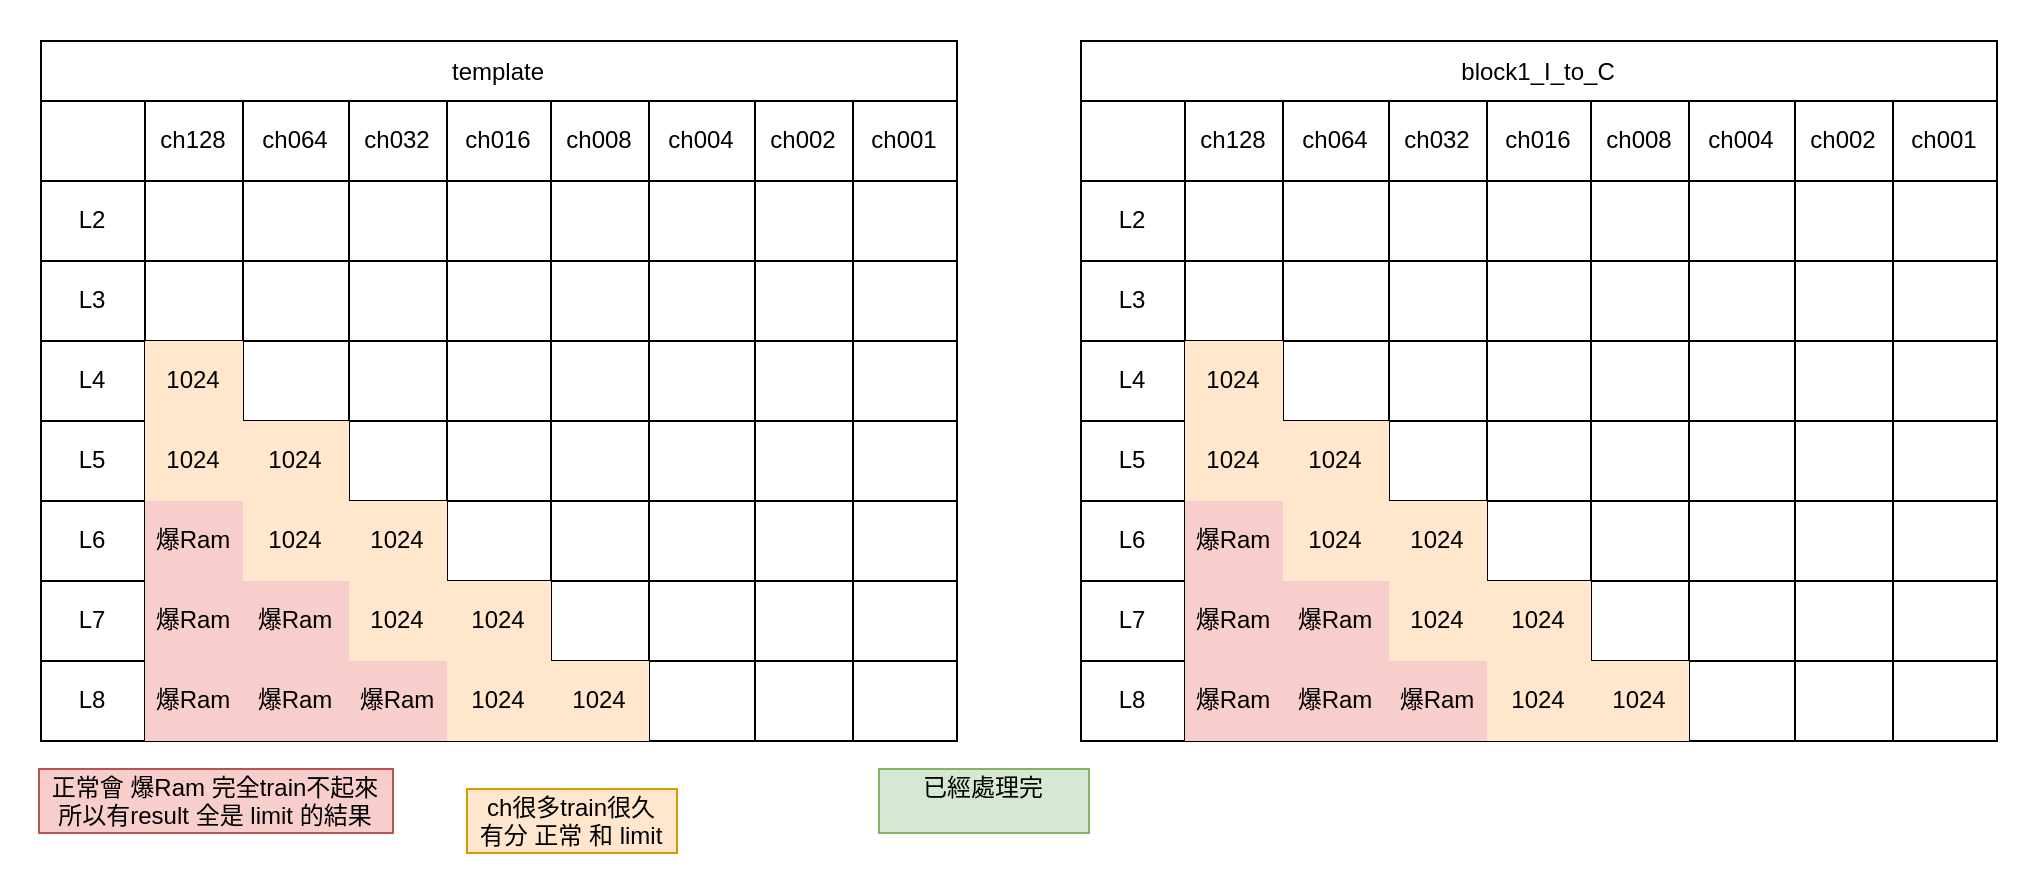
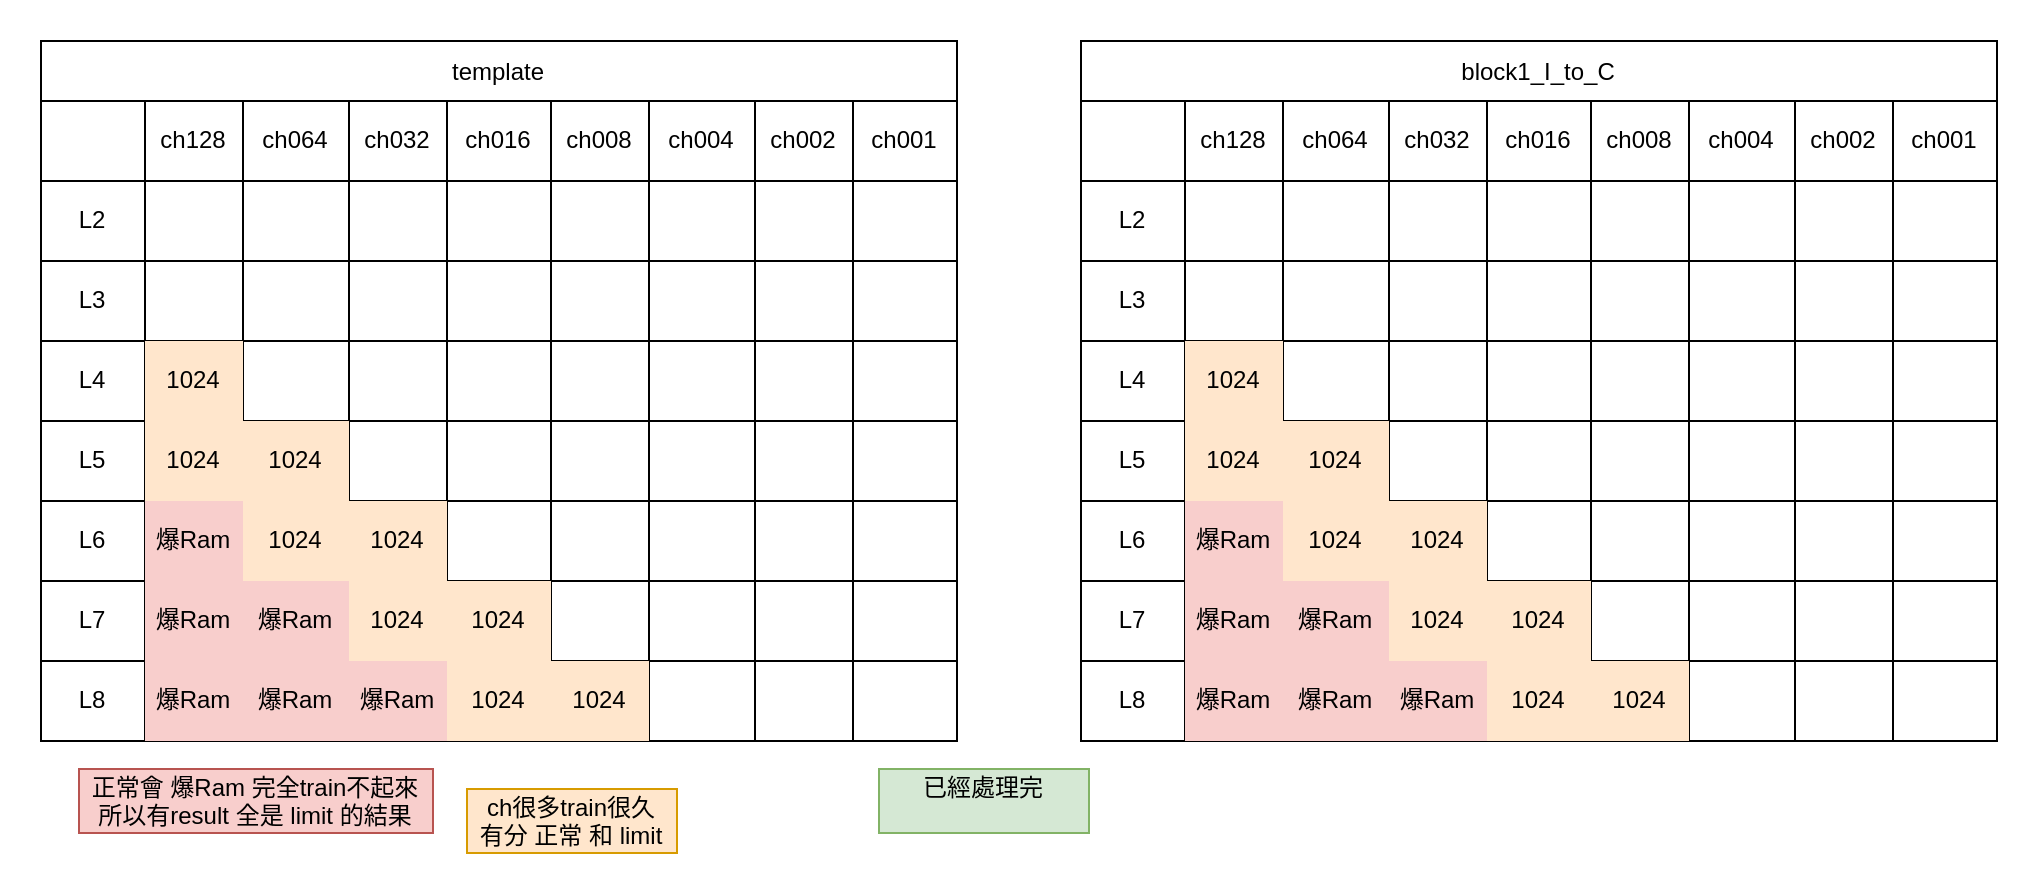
node "正常會 爆Ram 完全train不起來 所以有result 全是 limit 的結果": moved (216, 801) -> (256, 801)
